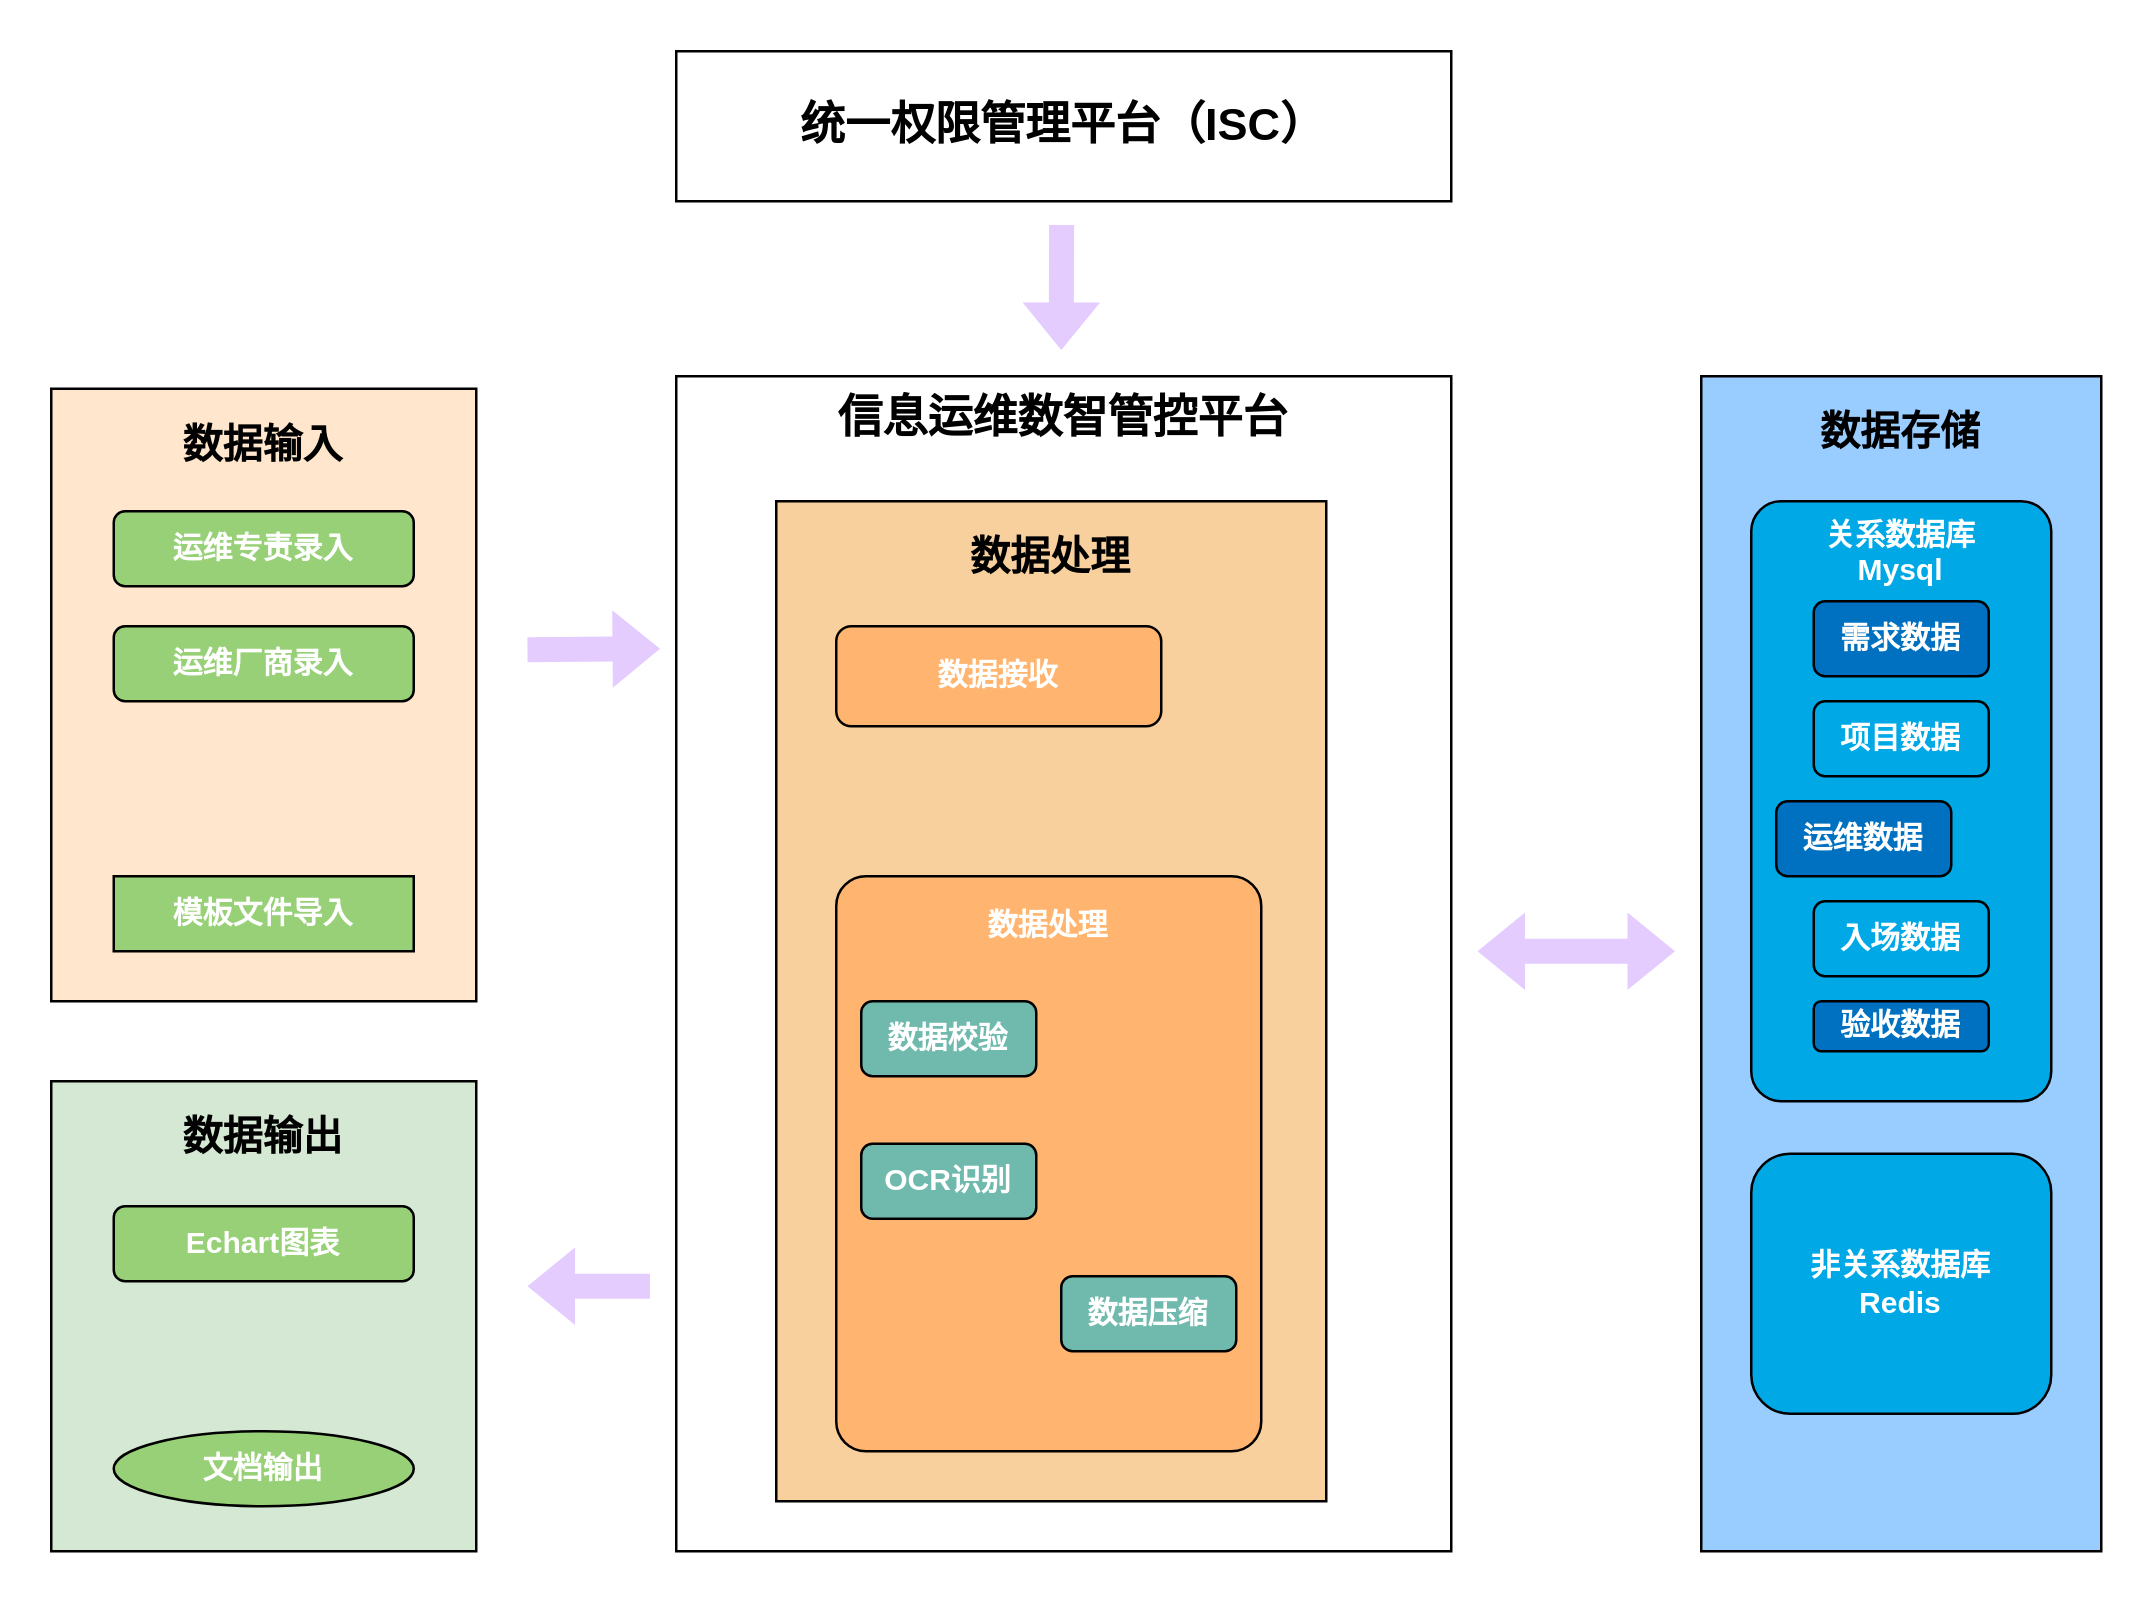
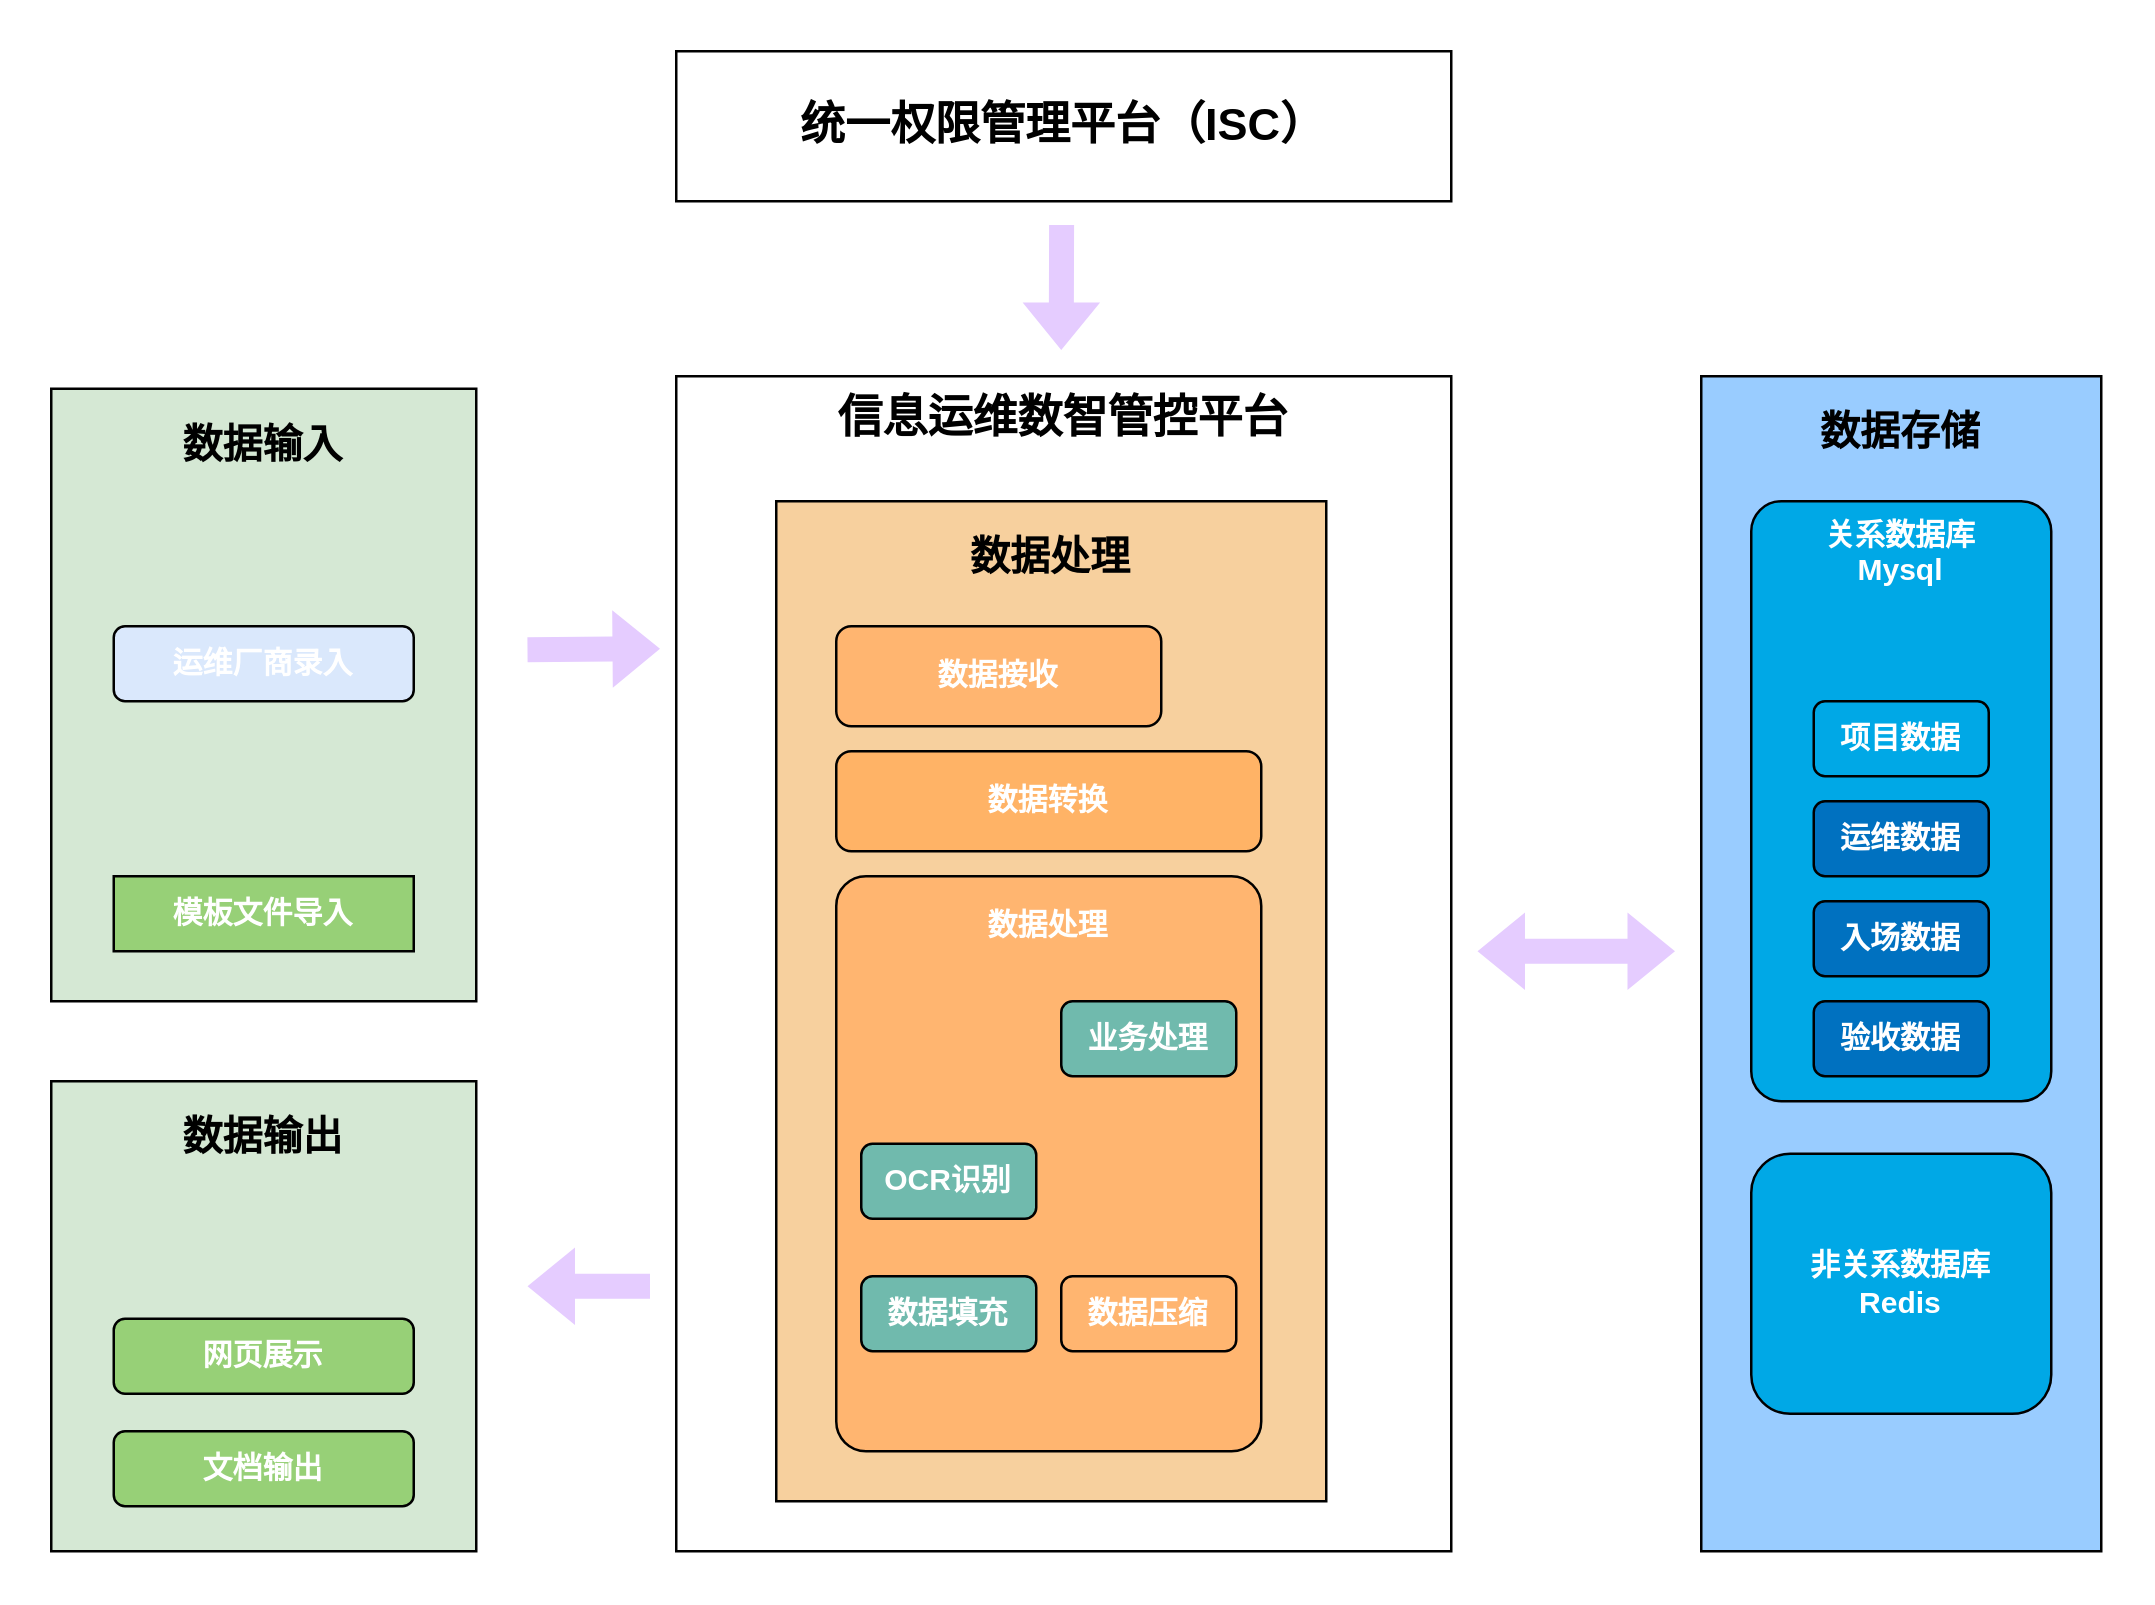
node "数据输入": fillcolor #ffe6cc -> #d5e8d4
node "运维专责录入": removed
node "需求数据": removed
node "运维厂商录入": fillcolor #97d077 -> #dae8fc
node "数据转换": added
node "运维数据": moved (1864, 839) -> (1901, 839)
node "入场数据": fillcolor #00a8e6 -> #0071c0
node "验收数据": size 175x50 -> 175x75
node "数据校验": removed
node "业务处理": added
node "Echart图表": removed
node "数据填充": added
node "数据压缩": fillcolor #70baad -> #ffb570
node "网页展示": added
node "文档输出": shape ellipse -> rounded rectangle
